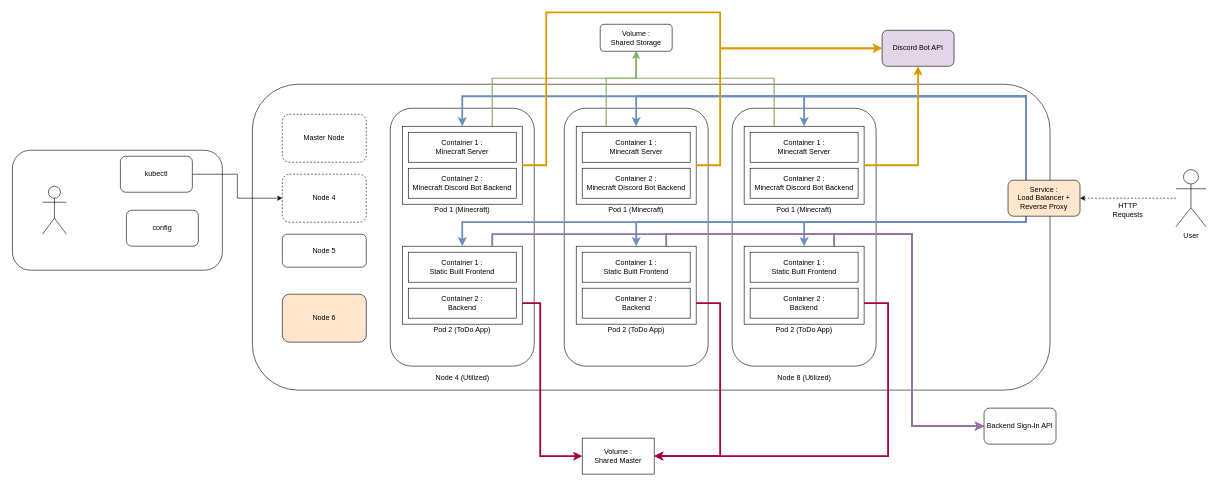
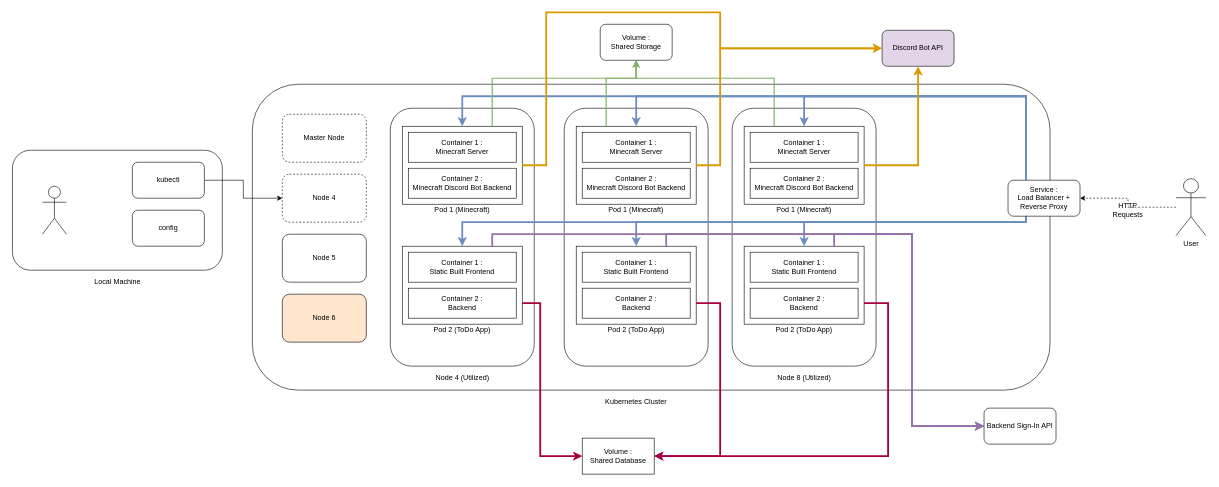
node "Volume : Shared Storage": size 72x27 -> 72x36
node "kubectl": moved (156, 174) -> (168, 180)
node "Service : Load Balancer + Reverse Proxy": fillcolor #ffe6cc -> #ffffff
node "User": moved (1191, 198) -> (1191, 207)
node "config": moved (162, 228) -> (168, 228)
node "Node 5": size 84x33 -> 84x48
node "Local Machine": added
node "Kubernetes Cluster": added
node "Volume : Shared Master": label "Volume : Shared Master" -> "Volume : Shared Database"
